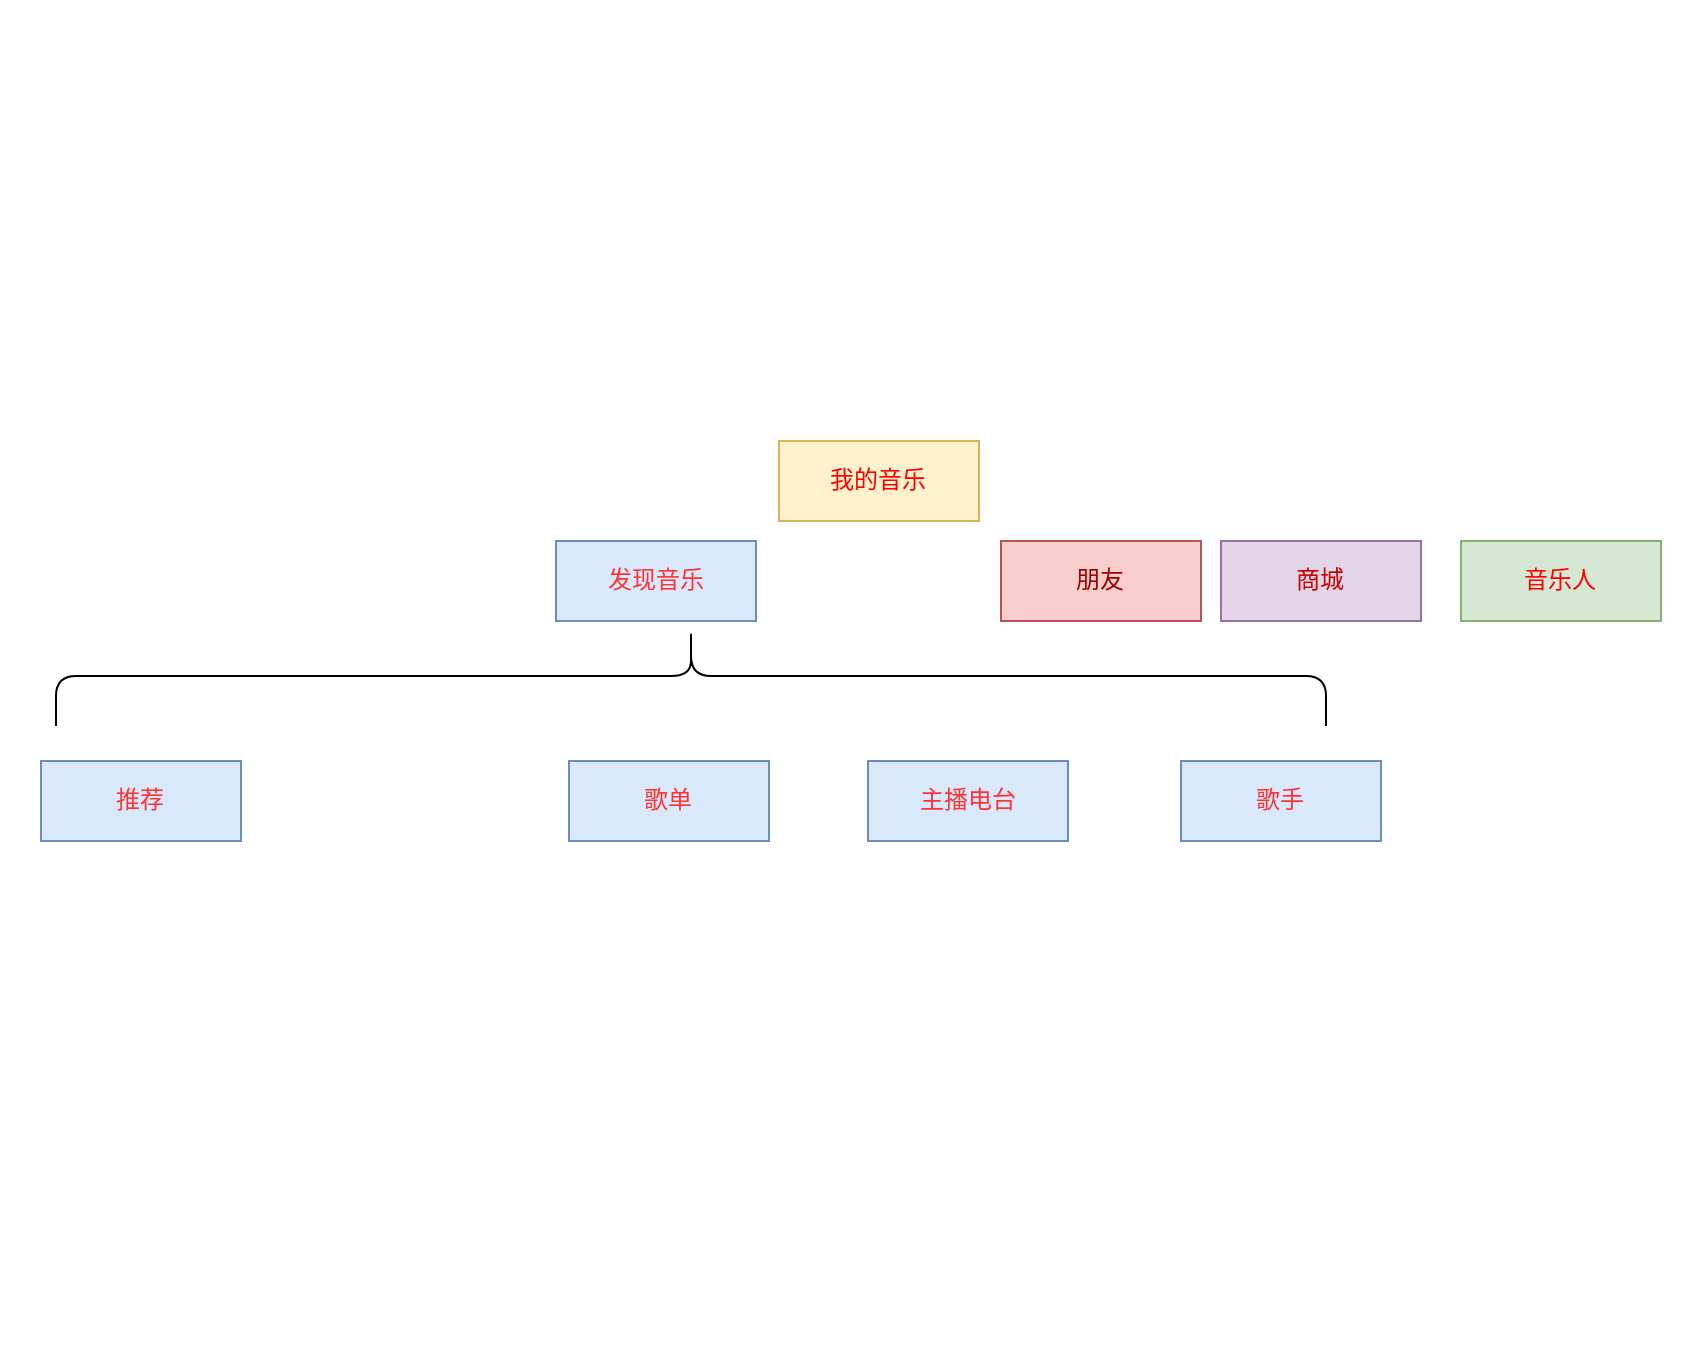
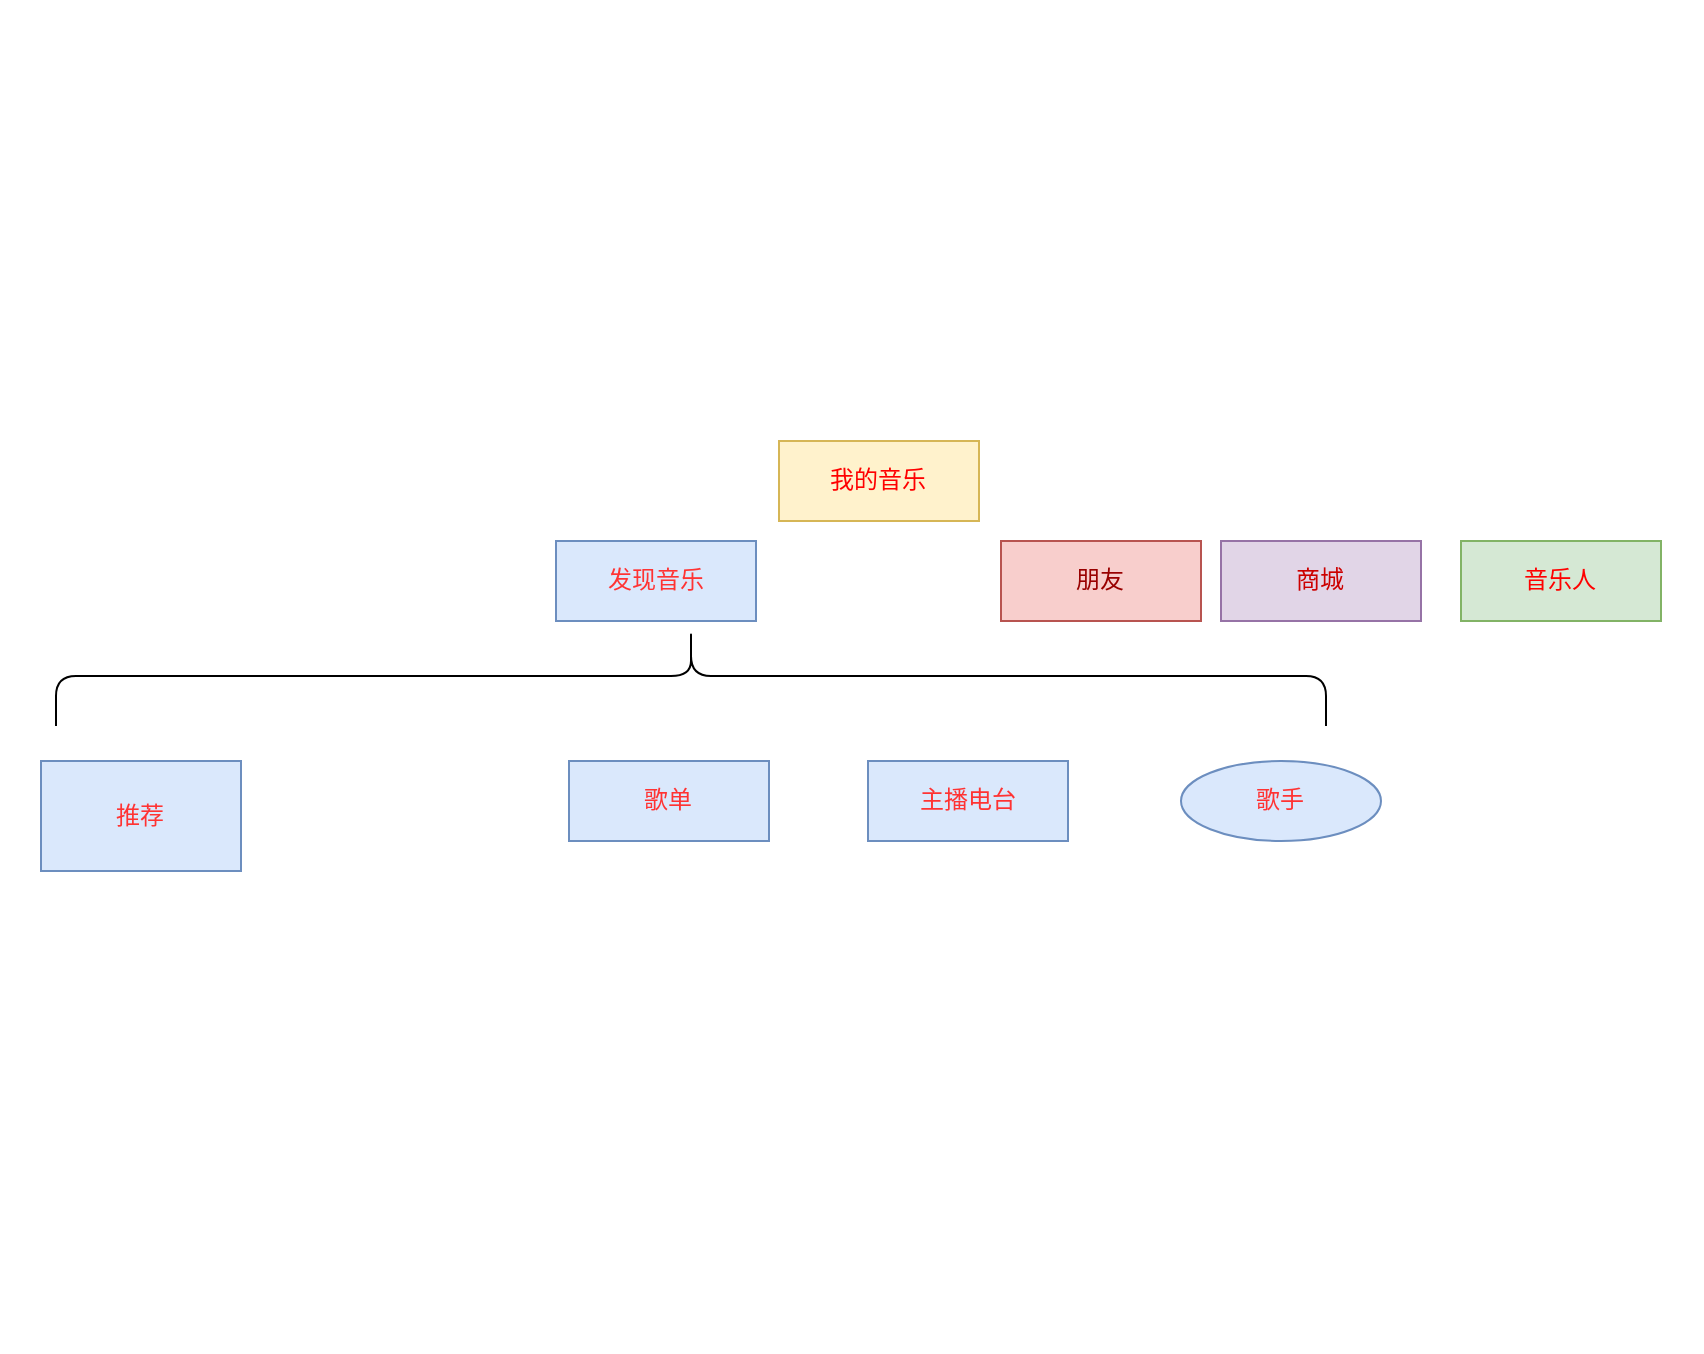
node "推荐": size 200x80 -> 200x110
node "歌手": shape rectangle -> ellipse
